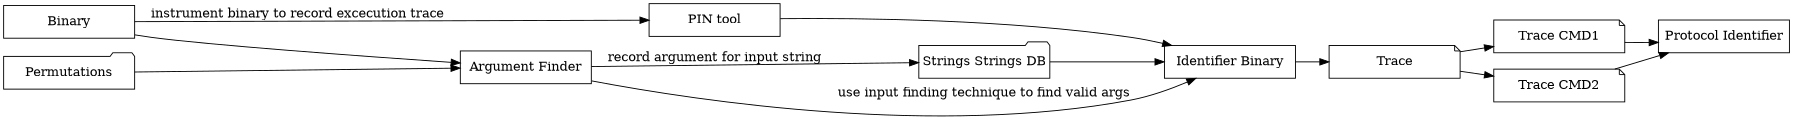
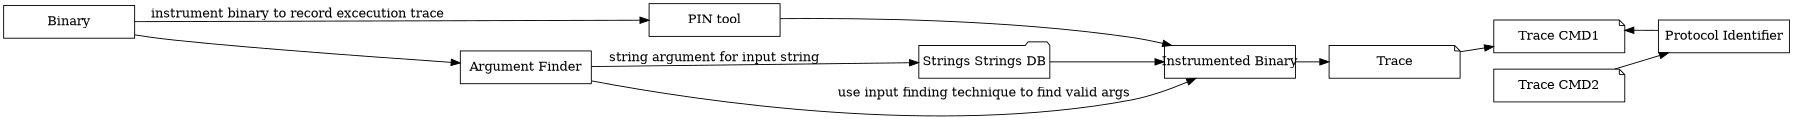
edge "Trace CMD1" -> "Protocol Identifier": reversed
edge "Argument Finder" -> "Strings Strings DB": label "record argument for input string" -> "string argument for input string"
node "Identifier Binary": label "Identifier Binary" -> "Instrumented Binary"
node "Permutations": removed
edge "Trace" -> "Trace CMD2": removed
